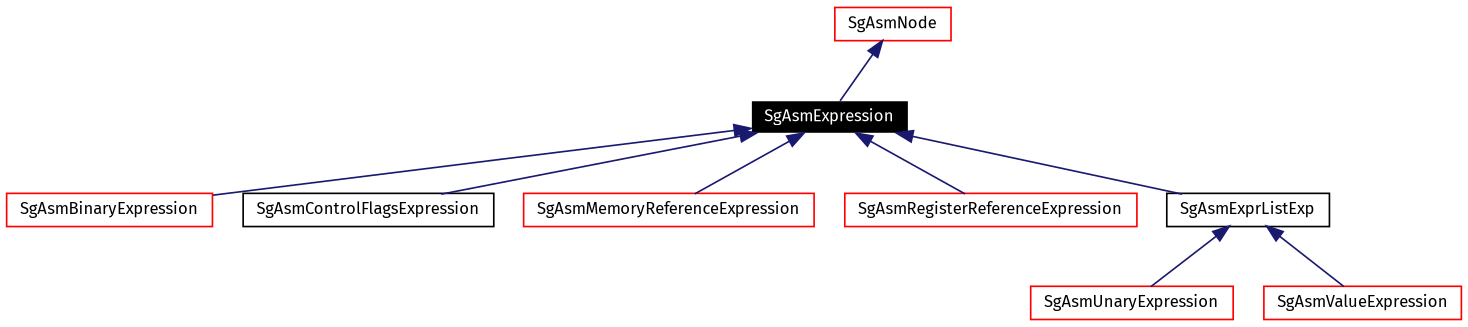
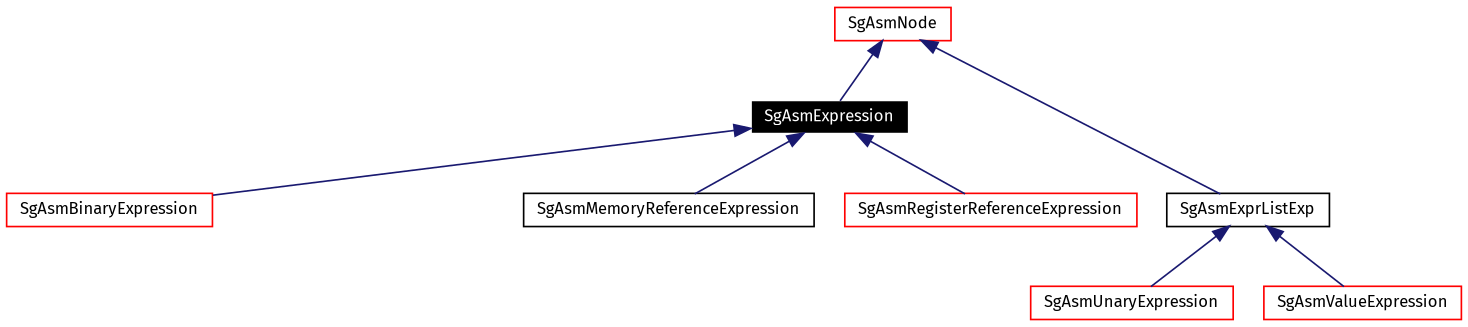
edge "SgAsmExprListExp" -> "SgAsmExpression": now "SgAsmExprListExp" -> "SgAsmNode"
node "SgAsmControlFlagsExpression": removed
node "SgAsmMemoryReferenceExpression": color red -> black
